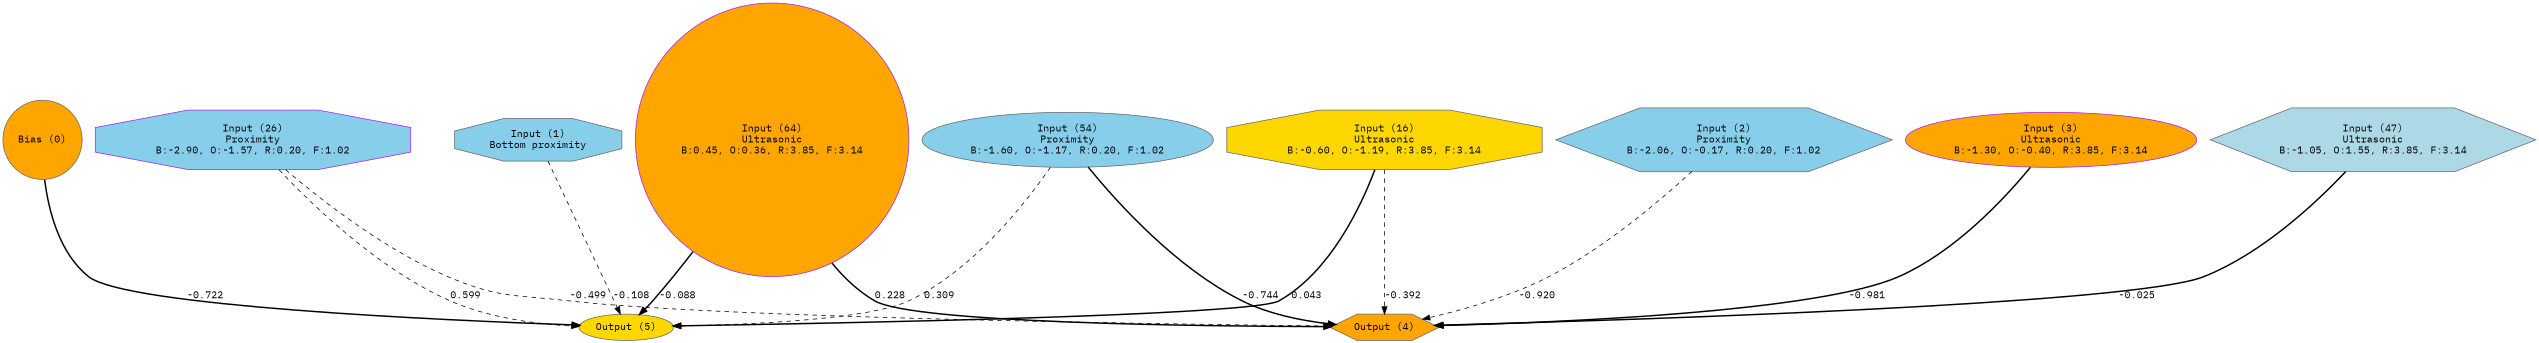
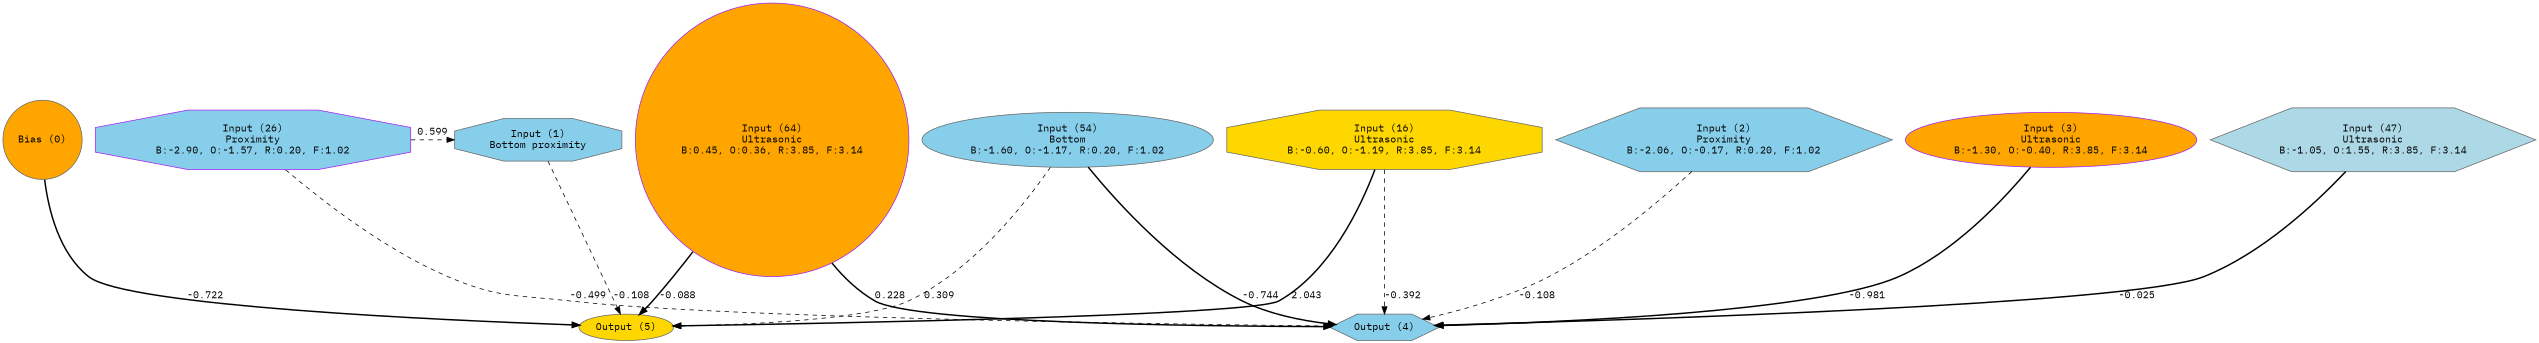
node "Input (54) Proximity B:-1.60, O:-1.17, R:0.20, F:1.02": label "Input (54) Proximity B:-1.60, O:-1.17, R:0.20, F:1.02" -> "Input (54) Bottom B:-1.60, O:-1.17, R:0.20, F:1.02"
edge "Input (26) Proximity B:-2.90, O:-1.57, R:0.20, F:1.02" -> "Output (5)": now "Input (26) Proximity B:-2.90, O:-1.57, R:0.20, F:1.02" -> "Input (1) Bottom proximity"
edge "Input (16) Ultrasonic B:-0.60, O:-1.19, R:3.85, F:3.14" -> "Output (5)": label "0.043" -> "2.043"
edge "Input (2) Proximity B:-2.06, O:-0.17, R:0.20, F:1.02" -> "Output (4)": label "-0.920" -> "-0.108"
node "Output (4)": fillcolor orange -> skyblue
